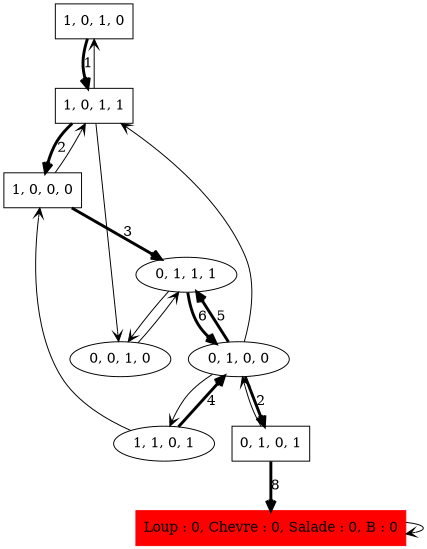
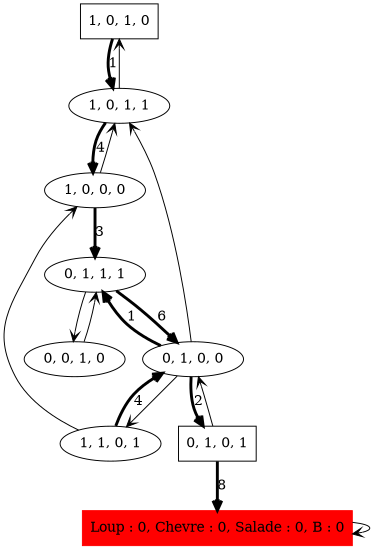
node "1, 0, 1, 1": shape box -> ellipse
edge "1, 0, 1, 1" -> "1, 0, 0, 0": label "2" -> "4"
node "1, 0, 0, 0": shape box -> ellipse
edge "1, 0, 1, 1" -> "0, 0, 1, 0": removed
edge "0, 1, 0, 0" -> "0, 1, 1, 1": label "5" -> "1"
